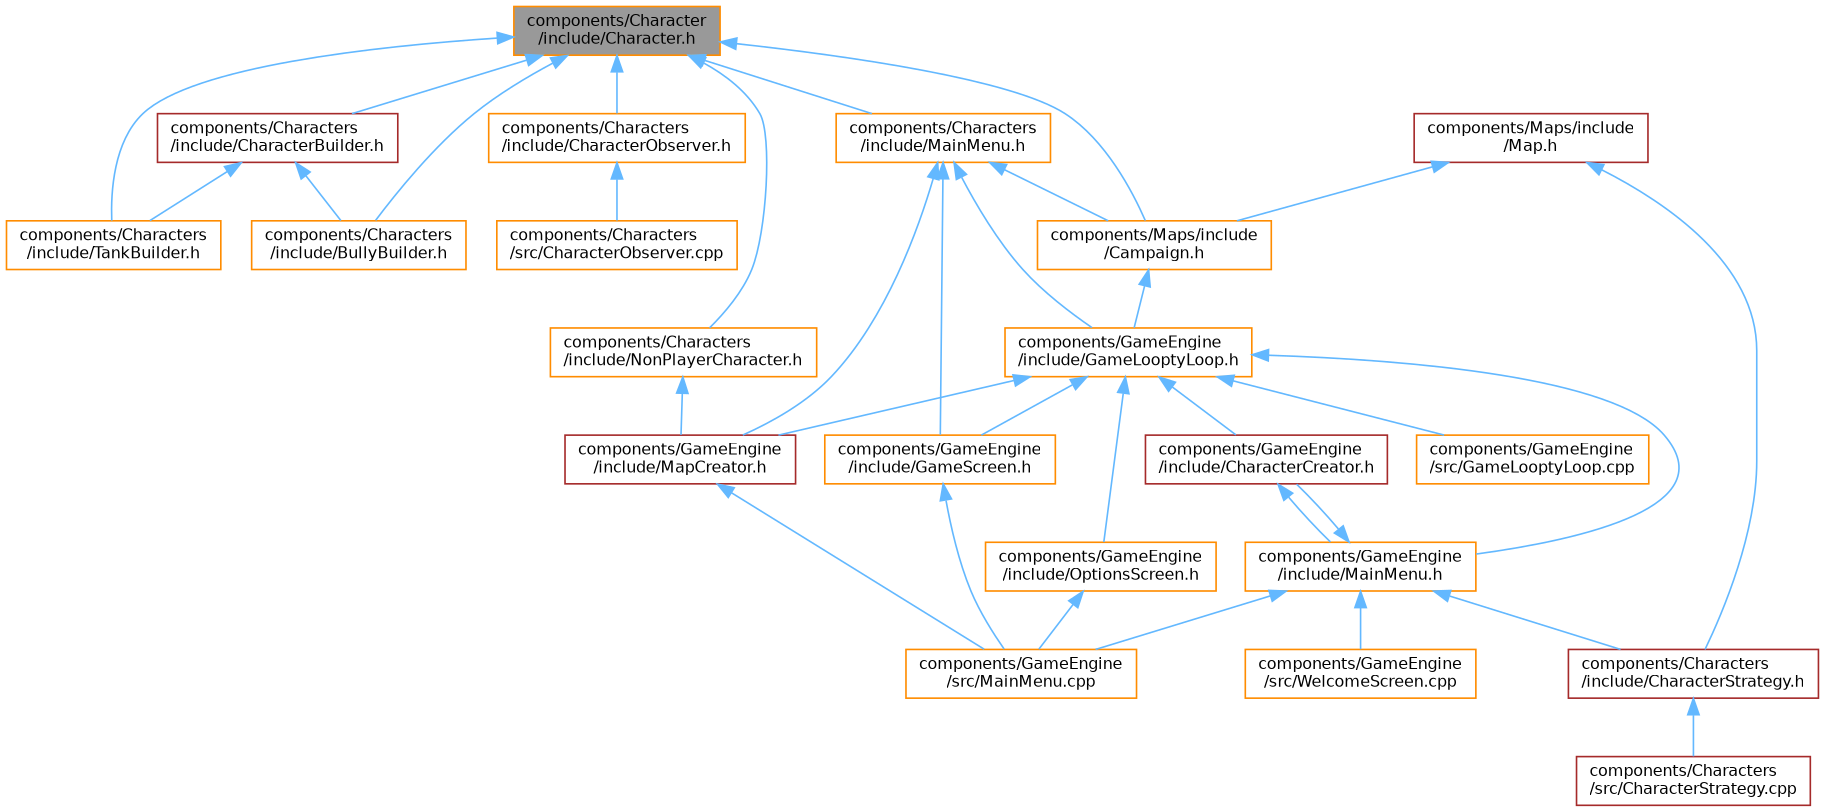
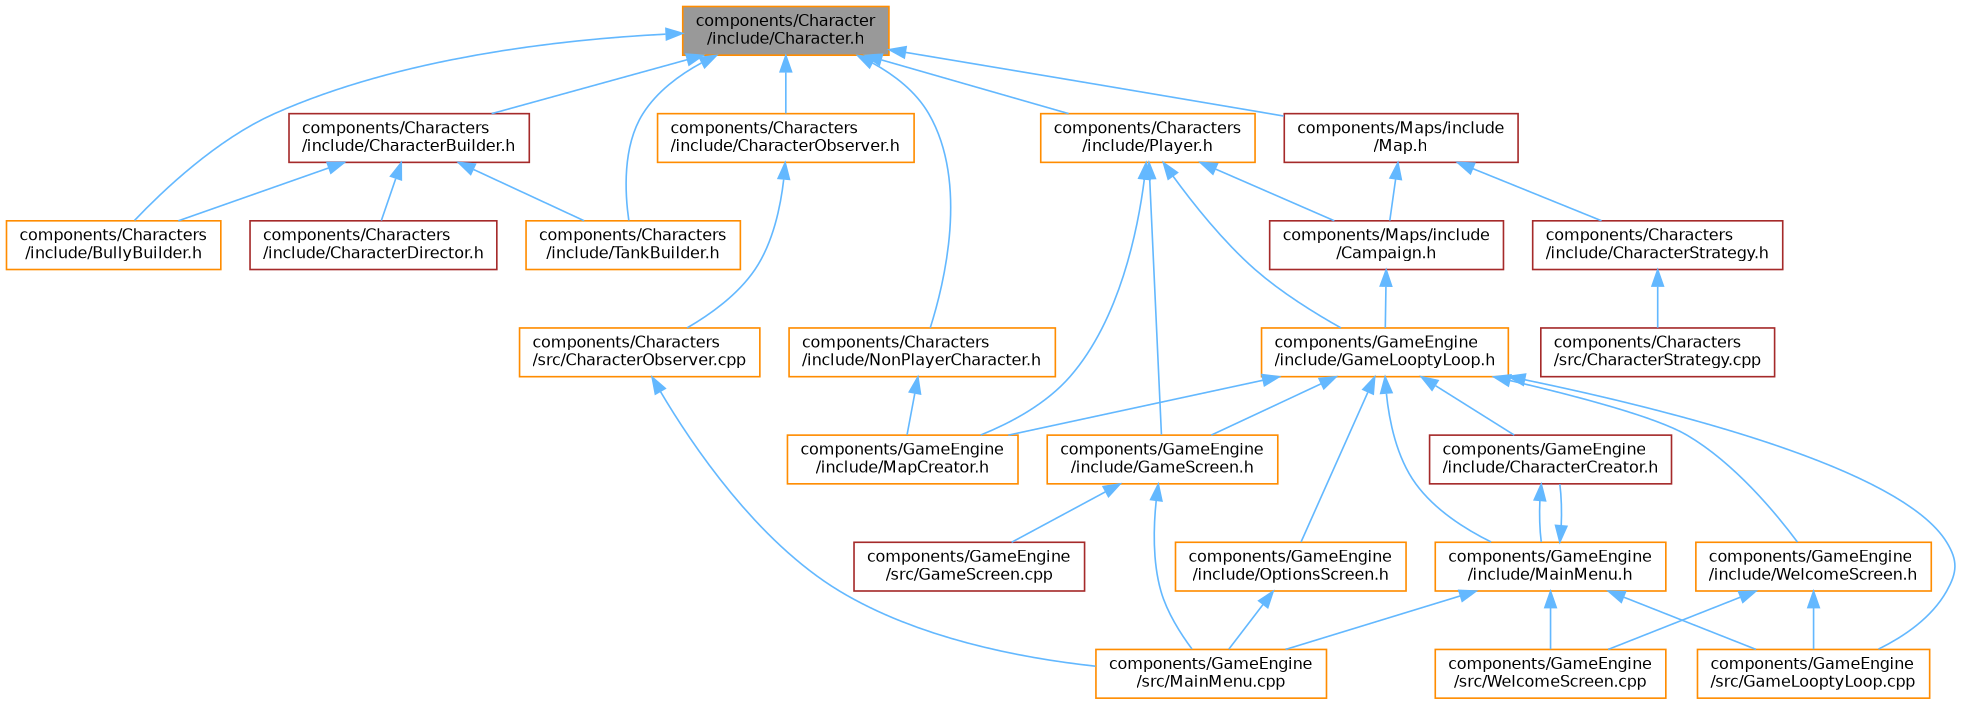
edge "components/Maps/include /Campaign.h" -> "components/Character /include/Character.h": now "components/Maps/include /Map.h" -> "components/Character /include/Character.h"
node "components/Characters /include/MainMenu.h": label "components/Characters /include/MainMenu.h" -> "components/Characters /include/Player.h"
node "components/Characters /include/CharacterDirector.h": added
node "components/Maps/include /Campaign.h": color darkorange -> brown
node "components/GameEngine /include/MapCreator.h": color brown -> darkorange
node "components/GameEngine /src/GameScreen.cpp": added
node "components/GameEngine /include/WelcomeScreen.h": added
edge "components/GameEngine /src/MainMenu.cpp" -> "components/GameEngine /include/MapCreator.h": now "components/GameEngine /src/MainMenu.cpp" -> "components/Characters /src/CharacterObserver.cpp"
edge "components/Characters /include/CharacterStrategy.h" -> "components/GameEngine /include/MainMenu.h": now "components/GameEngine /src/GameLooptyLoop.cpp" -> "components/GameEngine /include/MainMenu.h"
